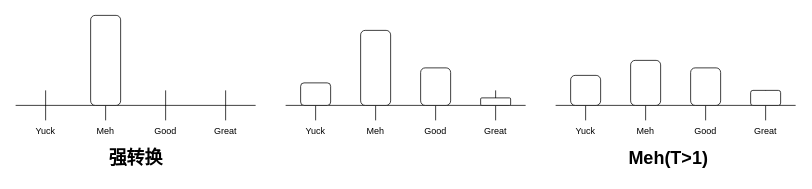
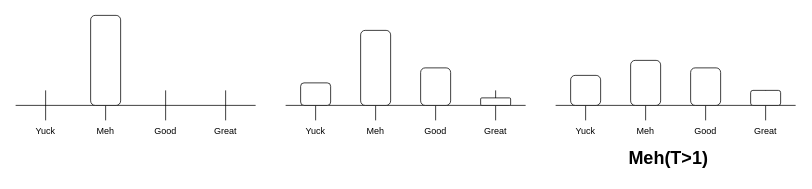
node "强转换": removed
